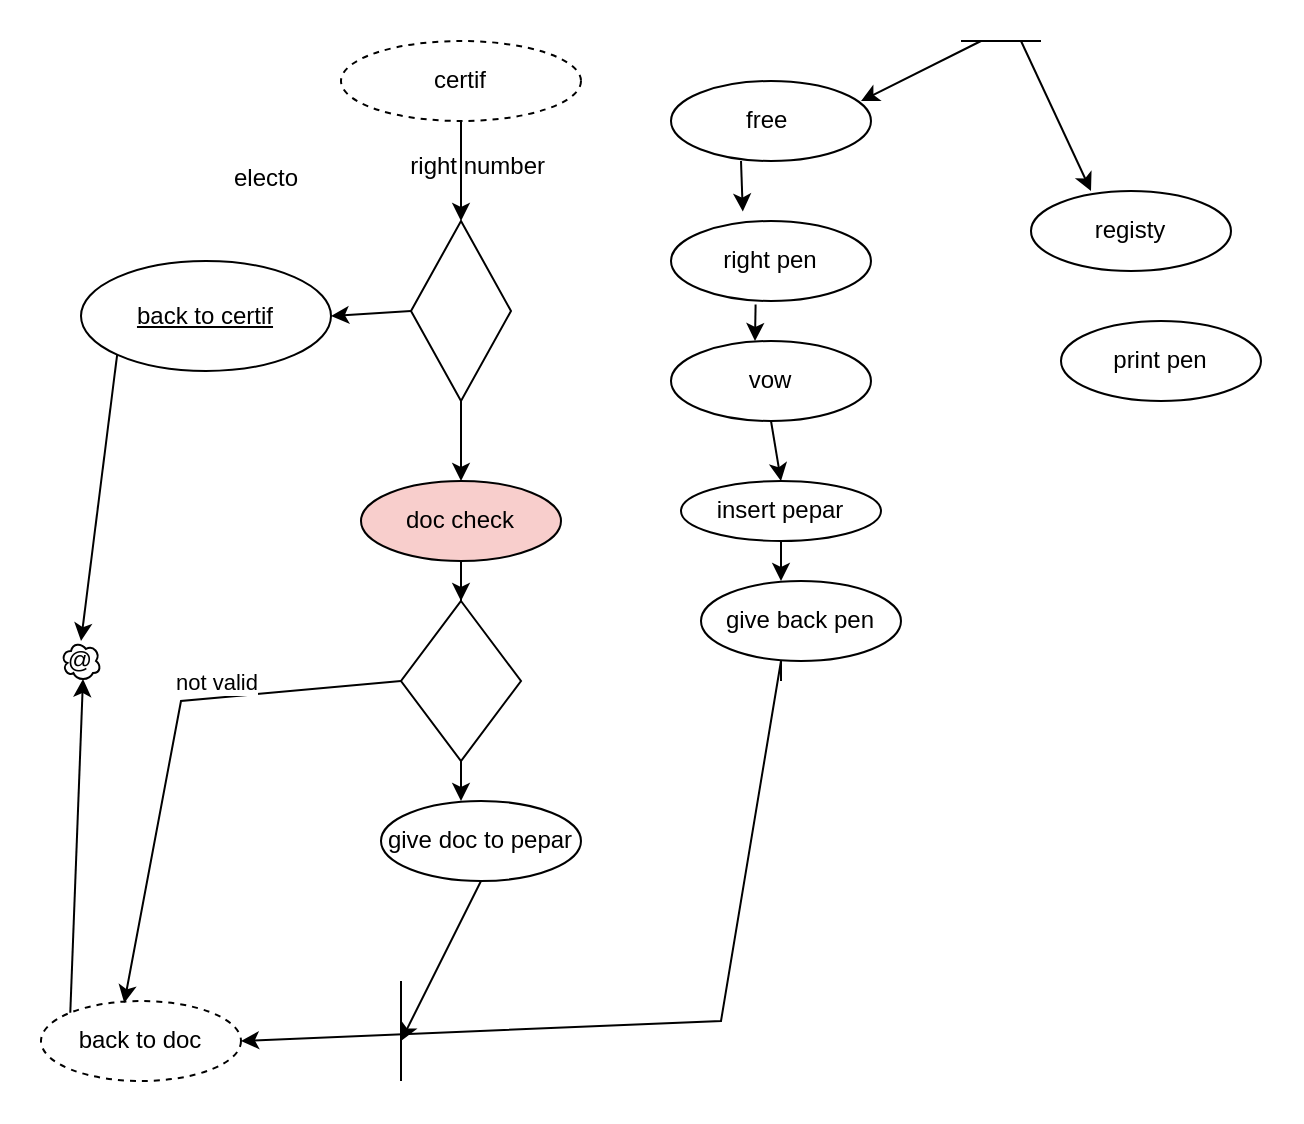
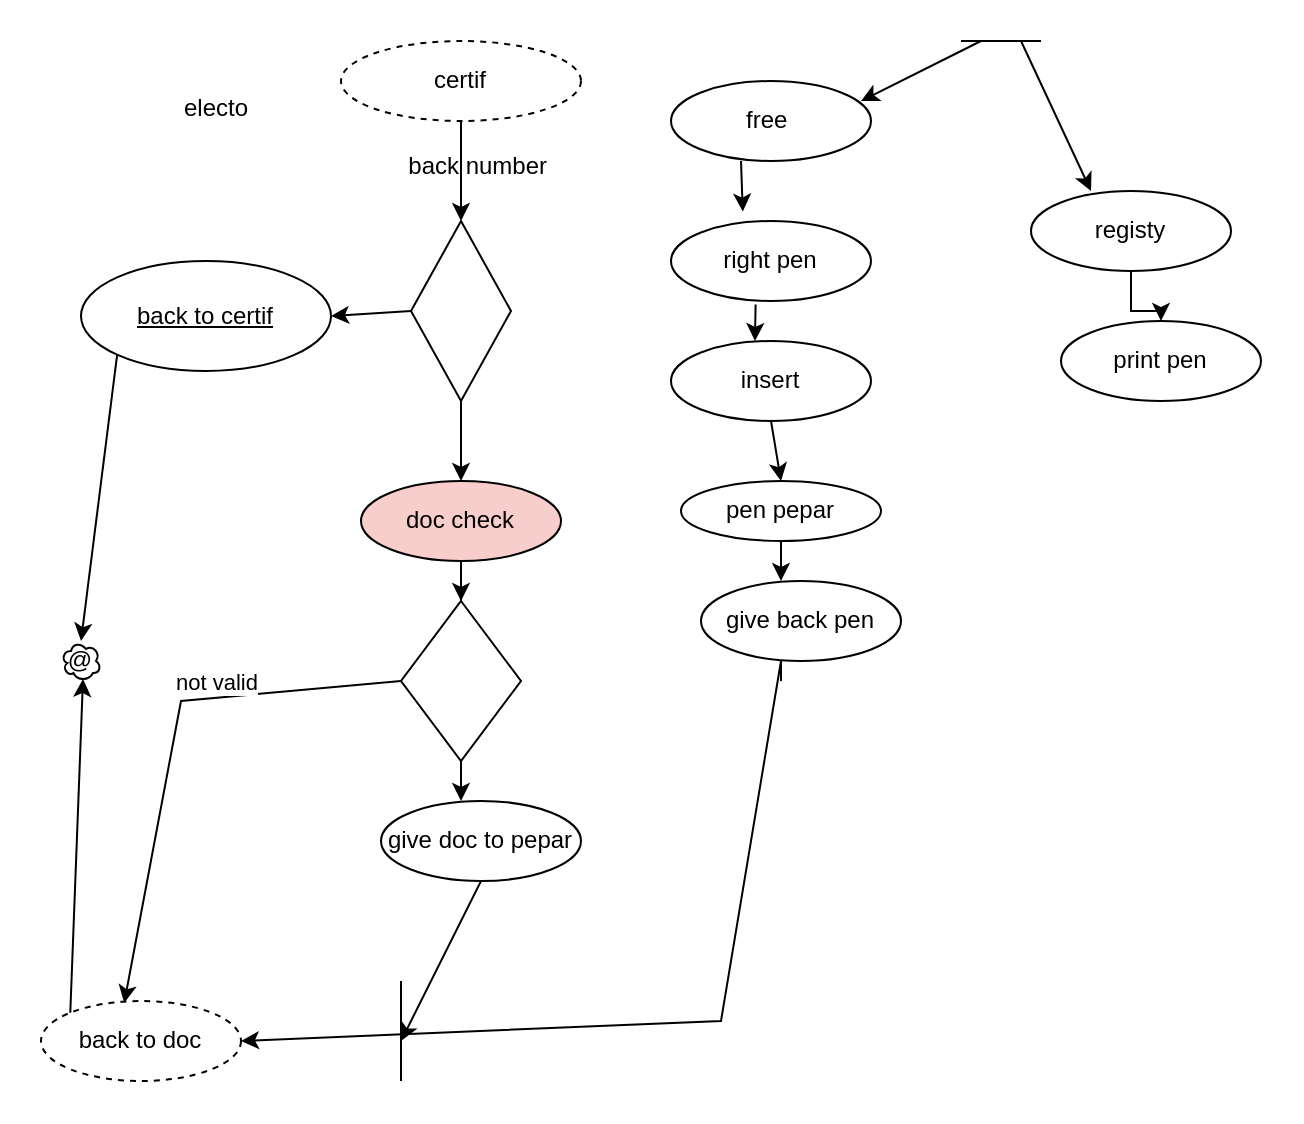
node "right number": label "right number" -> "back number"
node "electo": moved (301, 191) -> (251, 121)
edge "registy" -> "print pen": added
node "vow": label "vow" -> "insert"
node "insert pepar": label "insert pepar" -> "pen pepar"
